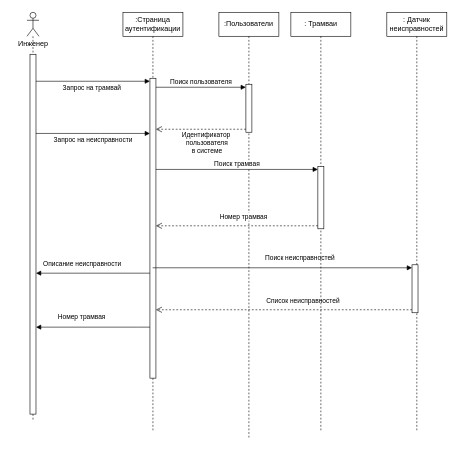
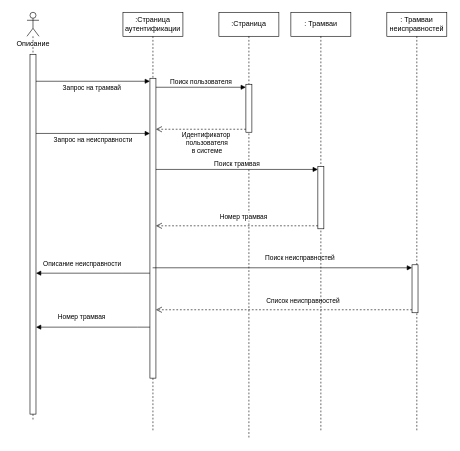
node ":Пользователи": label ":Пользователи" -> ":Страница"
node ": Датчик неисправностей": label ": Датчик неисправностей" -> ": Трамваи неисправностей"
node "Инженер": label "Инженер" -> "Описание"
